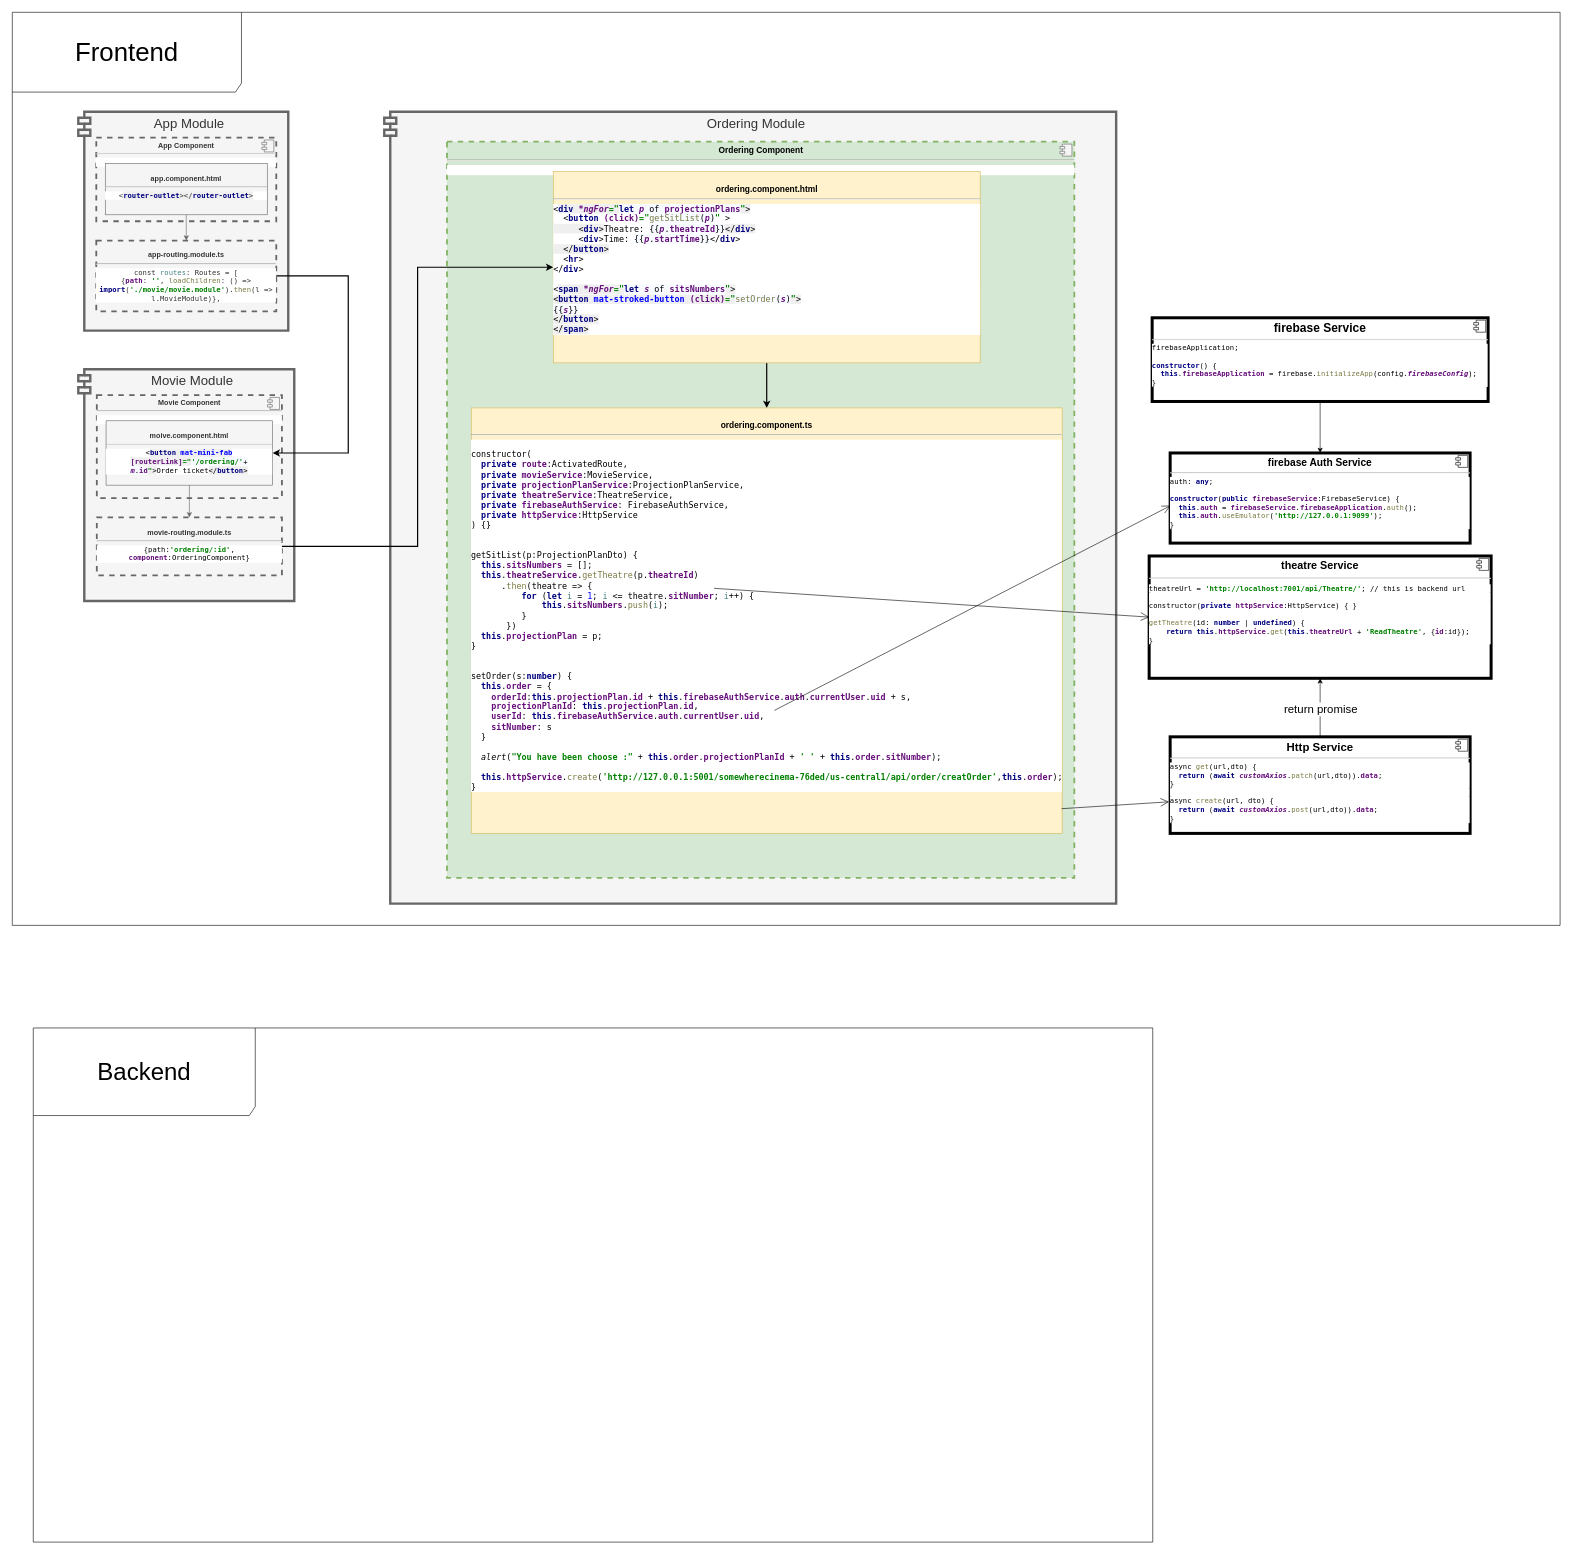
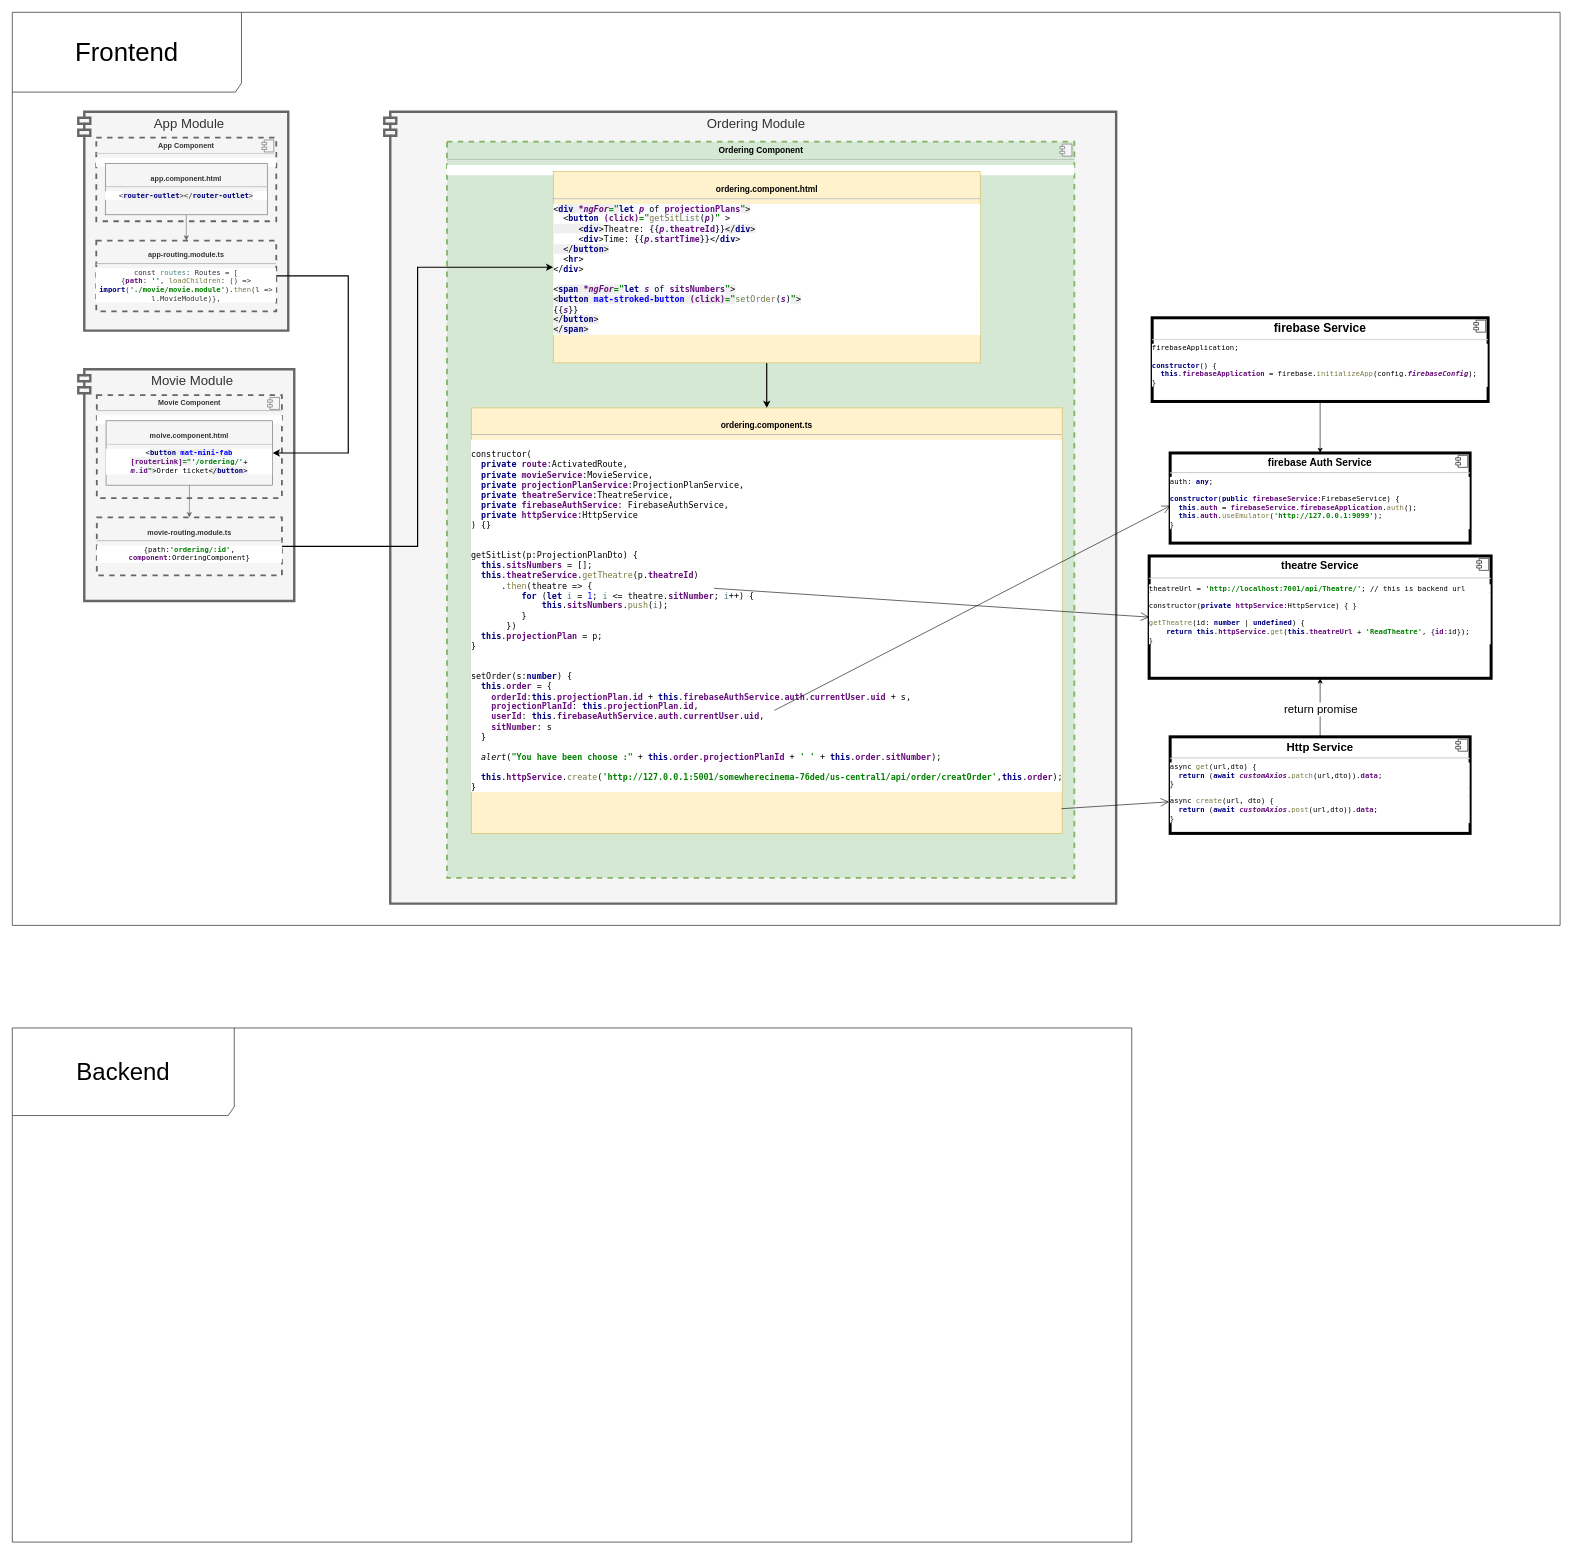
node "Backend": moved (593, 1285) -> (572, 1285)
